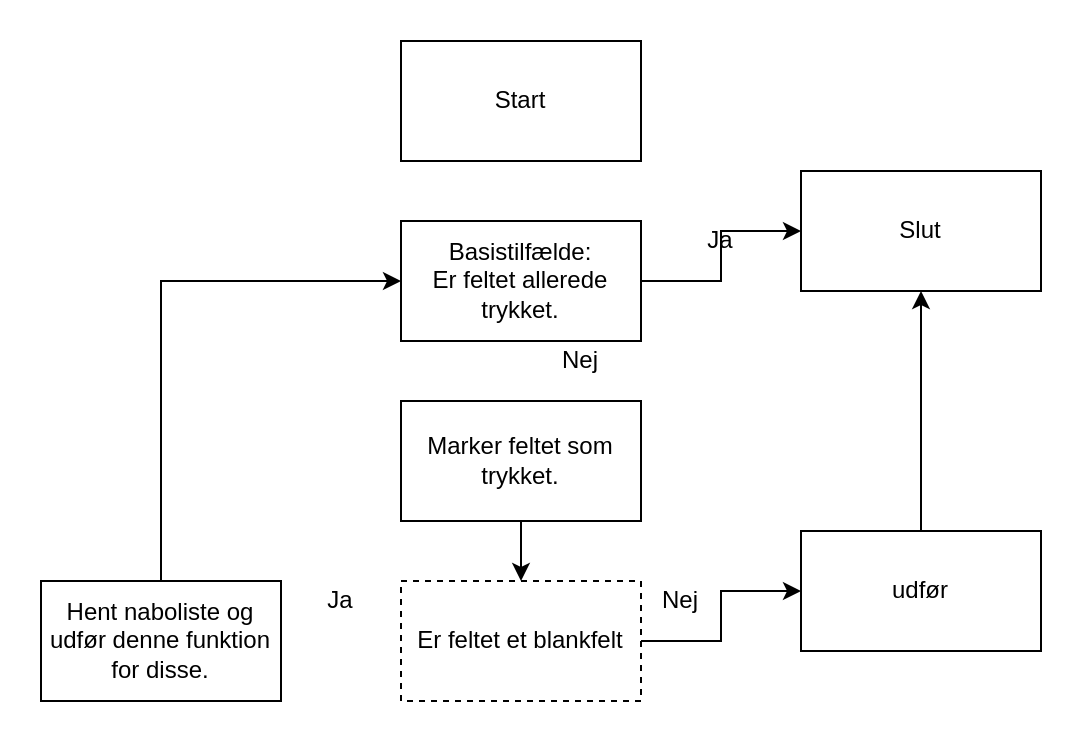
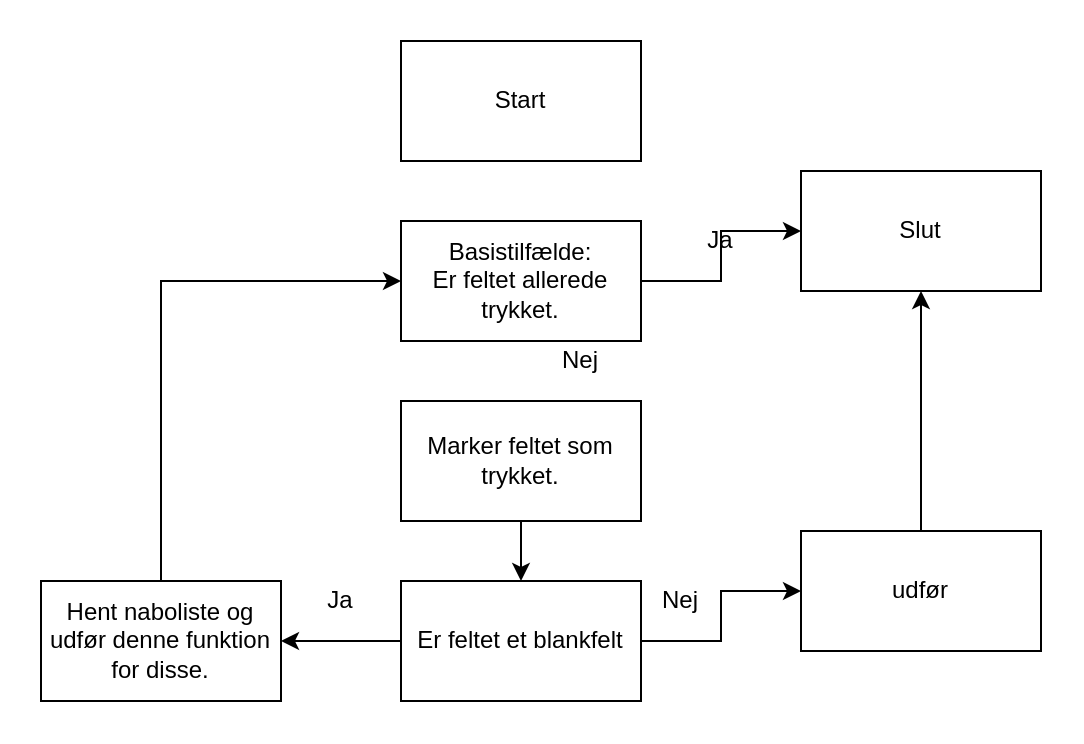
edge "Er feltet et blankfelt" -> "Hent naboliste og udfør denne funktion for disse.": added
node "Er feltet et blankfelt": style dashed -> solid
